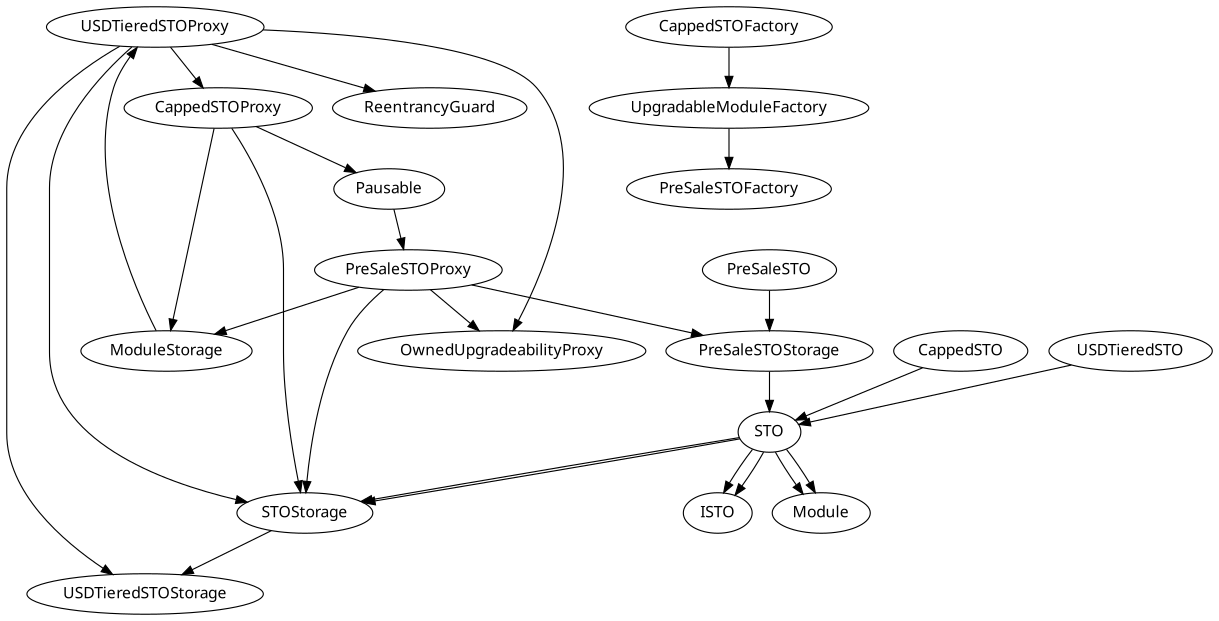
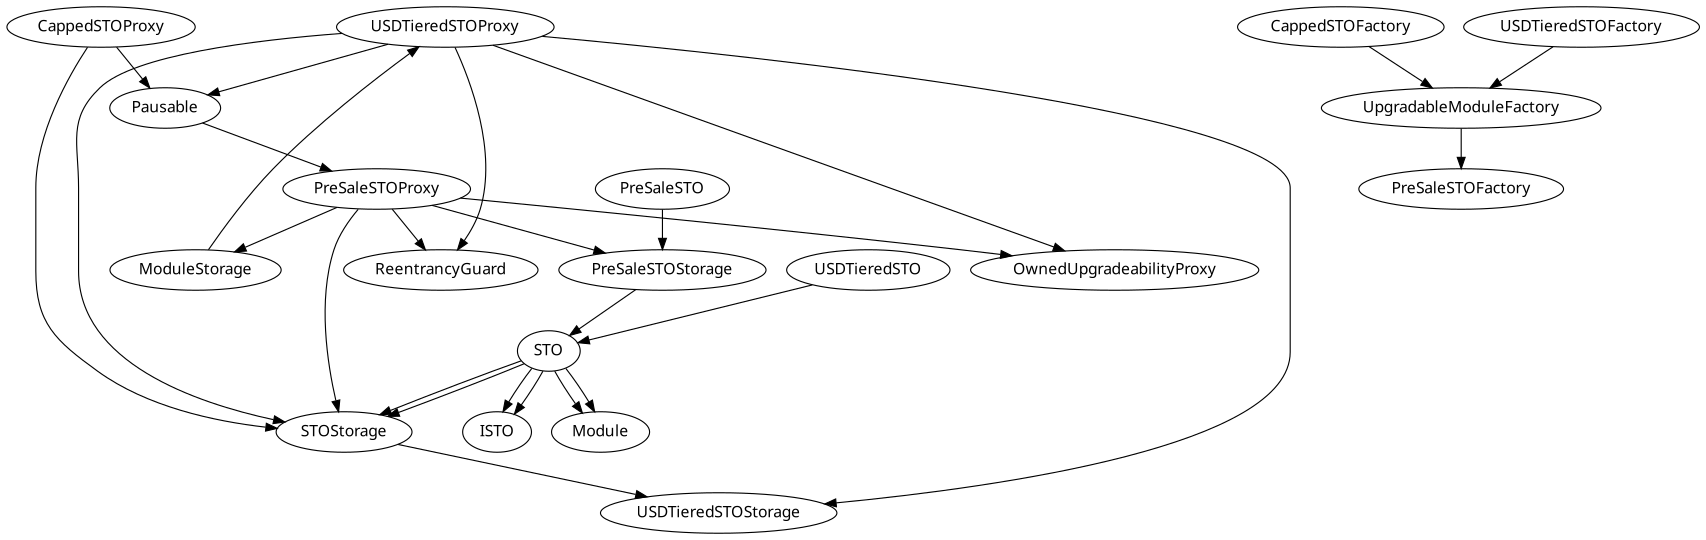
node "USDTieredSTOFactory": added
edge "USDTieredSTOProxy" -> "CappedSTOProxy": now "USDTieredSTOProxy" -> "Pausable"
edge "CappedSTOProxy" -> "ModuleStorage": removed
edge "PreSaleSTOProxy" -> "ReentrancyGuard": added
node "CappedSTO": removed
